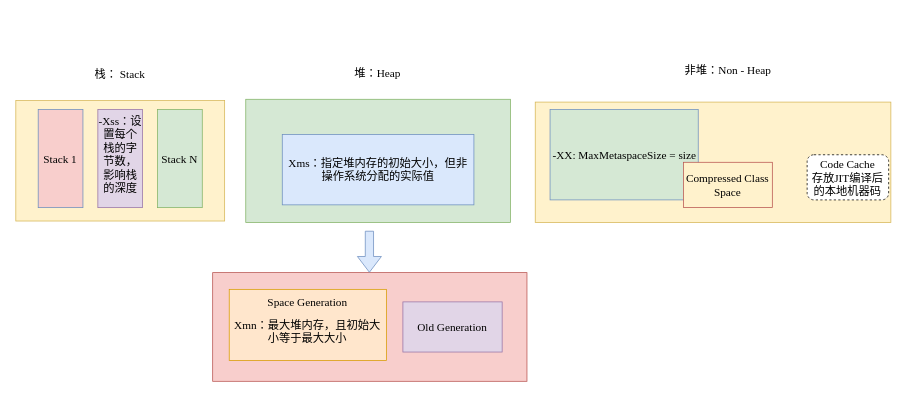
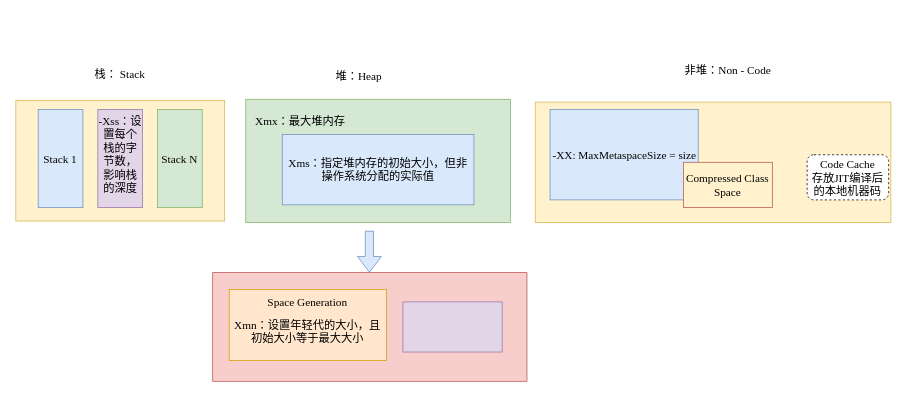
node "非堆：Non - Heap": label "非堆：Non - Heap" -> "非堆：Non - Code"
node "堆：Heap": moved (378, 73) -> (359, 76)
node "Xmx：最大堆内存": added
node "-XX: MaxMetaspaceSize = size": fillcolor #d5e8d4 -> #dae8fc
node "Stack 1": fillcolor #f8cecc -> #dae8fc
node "Xmn：最大堆内存，且初始大小等于最大大小": label "Xmn：最大堆内存，且初始大小等于最大大小" -> "Xmn：设置年轻代的大小，且初始大小等于最大大小"
node "Old Generation": removed
